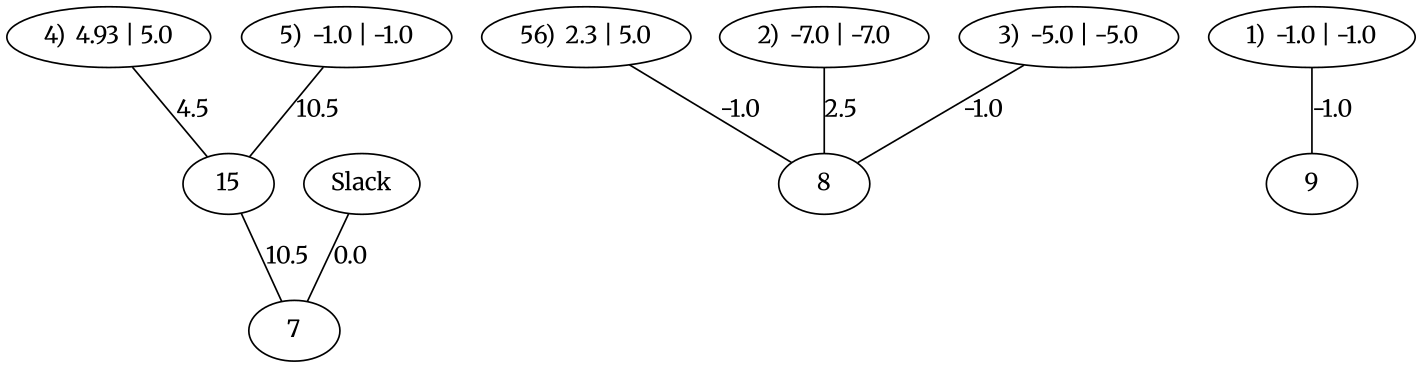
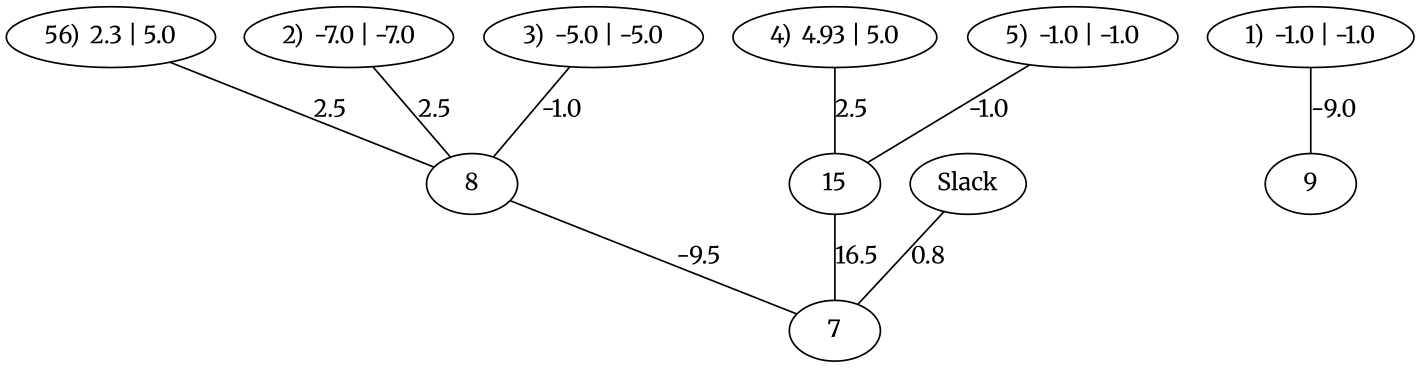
edge "4)  4.93 | 5.0" -- "15": label "4.5" -> "2.5"
edge "5)  -1.0 | -1.0" -- "15": label "10.5" -> "-1.0"
edge "56)  2.3 | 5.0" -- "8": label "-1.0" -> "2.5"
edge "1)  -1.0 | -1.0" -- "9": label "-1.0" -> "-9.0"
edge "15" -- "7": label "10.5" -> "16.5"
edge "Slack" -- "7": label "0.0" -> "0.8"
edge "8" -- "7": added, label "-9.5"
